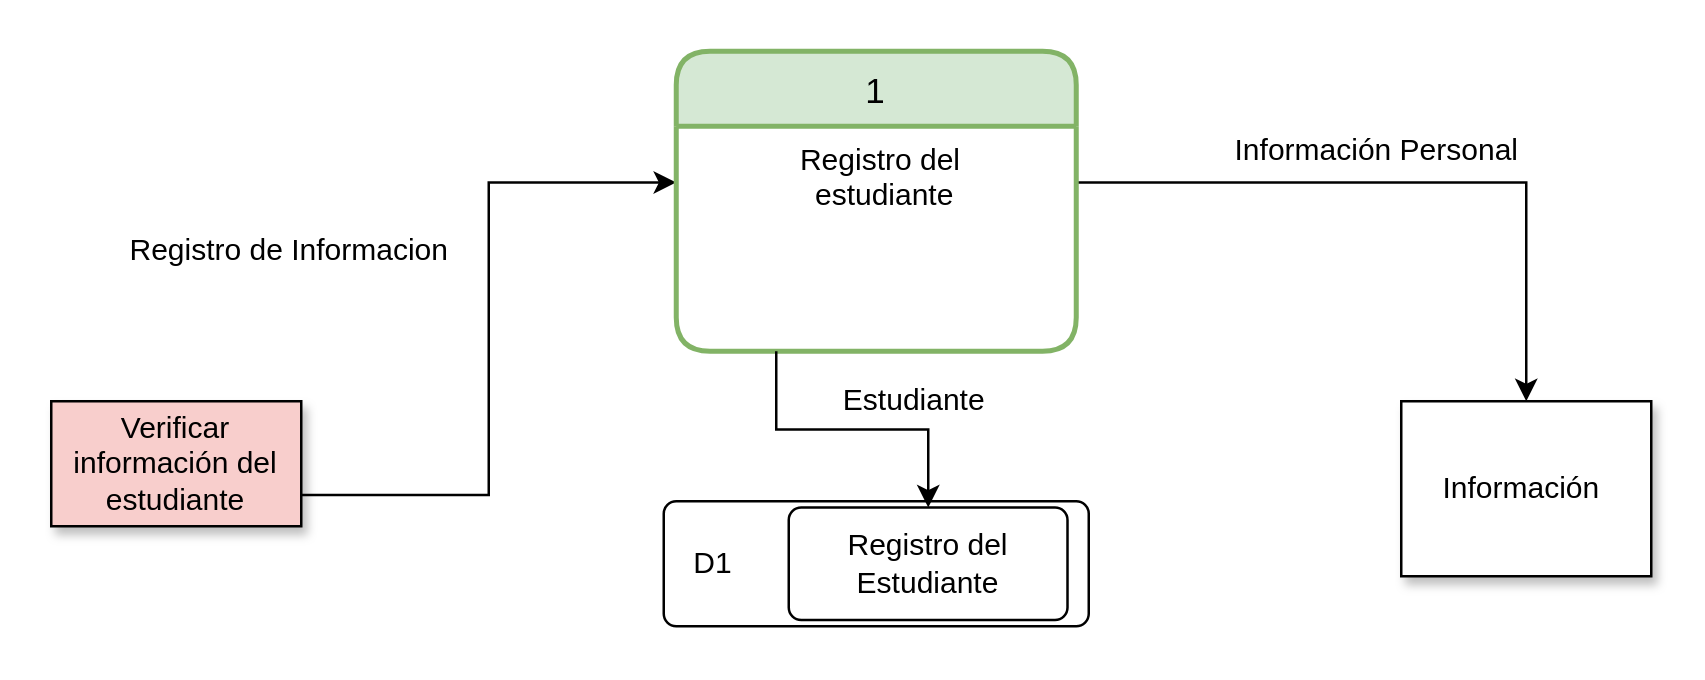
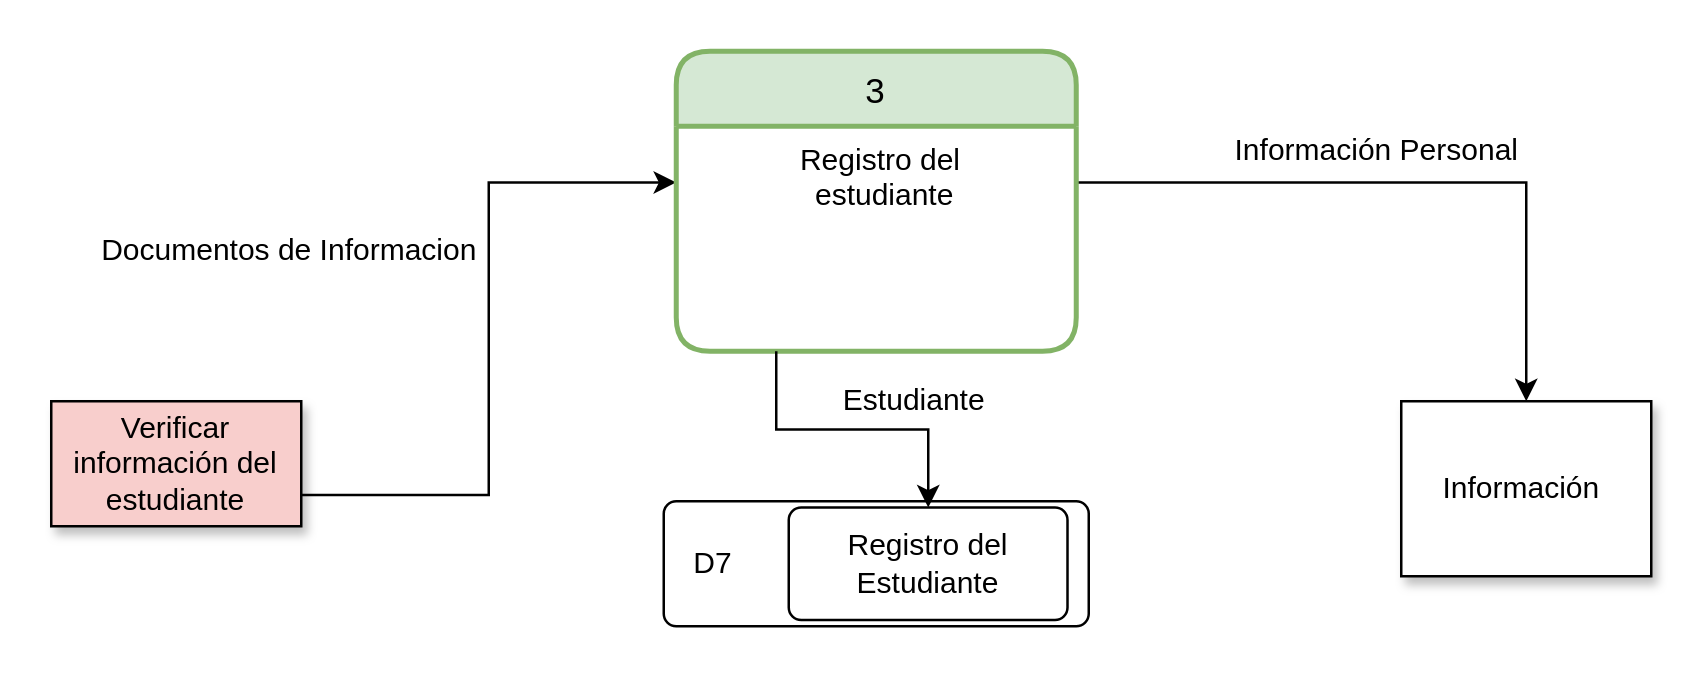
node "1": label "1" -> "3"
node "Registro de Informacion": label "Registro de Informacion" -> "Documentos de Informacion"
node "D1": label "D1" -> "D7"
